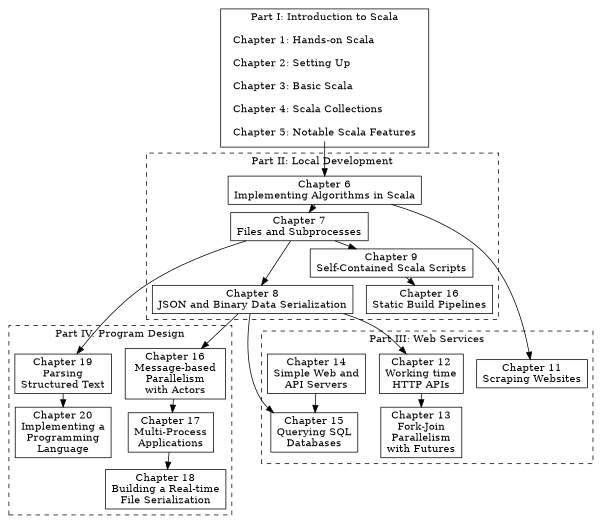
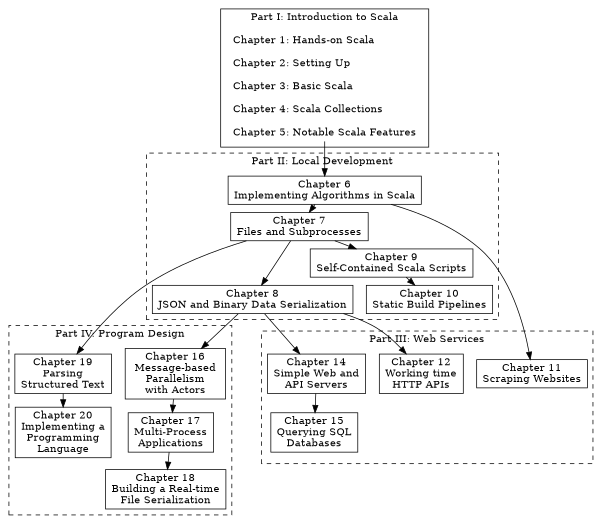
node "Chapter 16 Static Build Pipelines": label "Chapter 16 Static Build Pipelines" -> "Chapter 10 Static Build Pipelines"
edge "Chapter 8 JSON and Binary Data Serialization" -> "Chapter 15 Querying SQL Databases": now "Chapter 8 JSON and Binary Data Serialization" -> "Chapter 14 Simple Web and API Servers"
node "Chapter 13 Fork-Join Parallelism with Futures": removed
